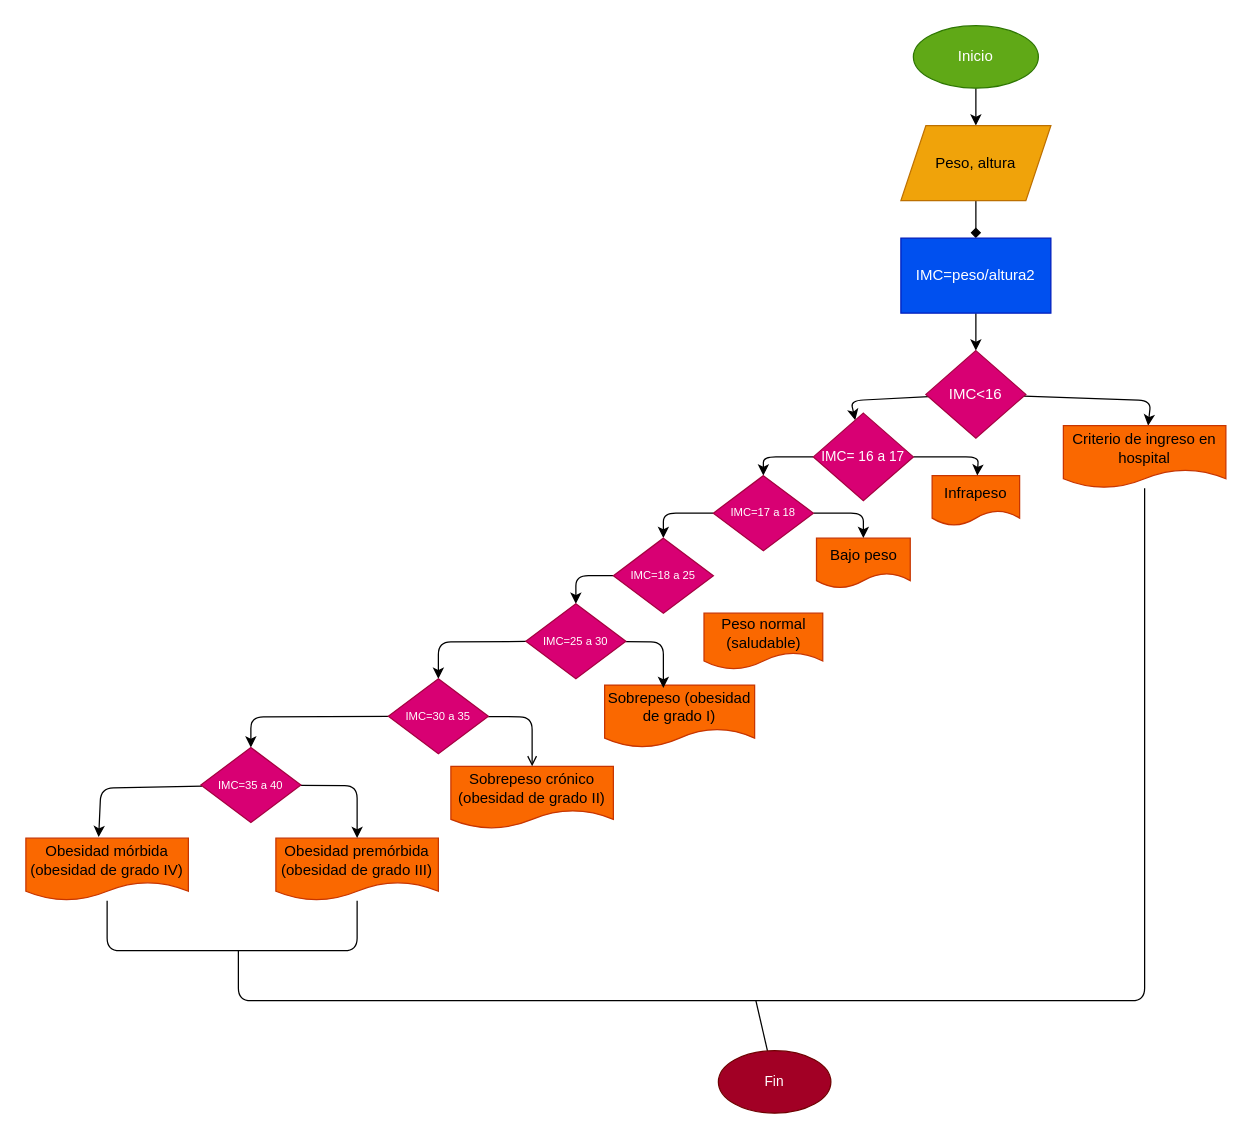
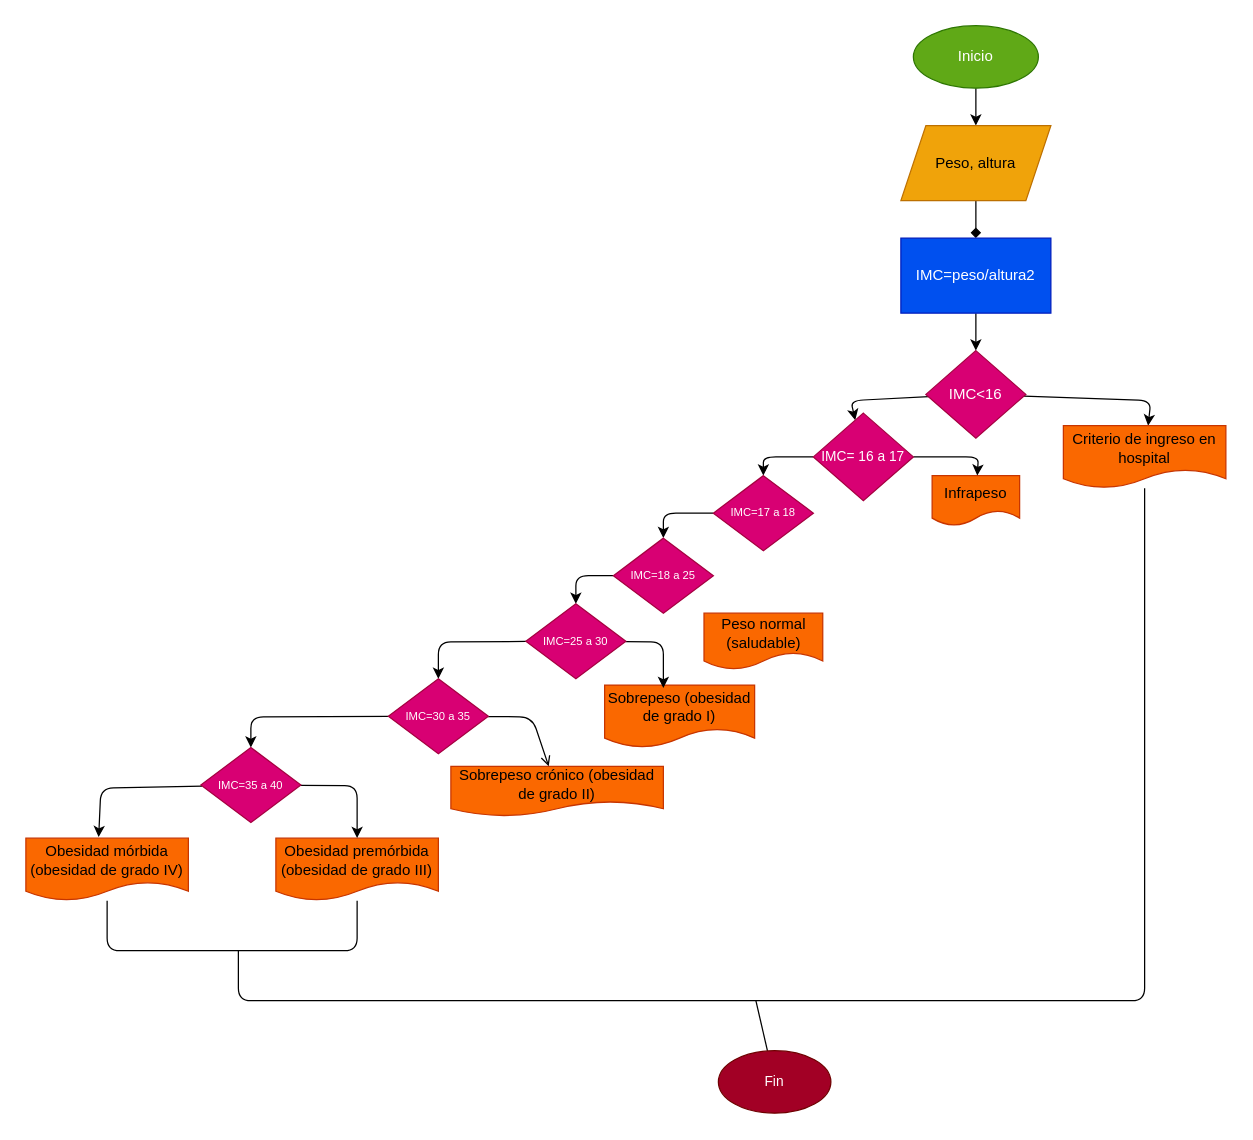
edge "IMC=17 a 18" -> "Bajo peso": removed
node "Bajo peso": removed
node "Sobrepeso crónico (obesidad de grado II)": size 163x63 -> 213x50
